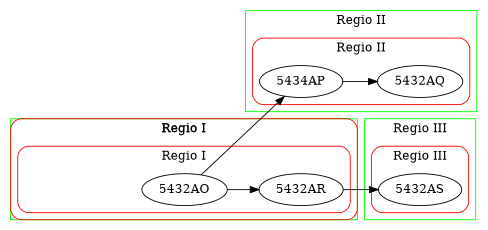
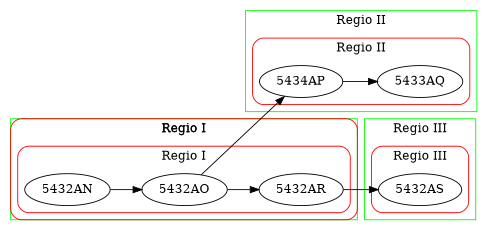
node "5432AQ": label "5432AQ" -> "5433AQ"
node "5432AN": added
